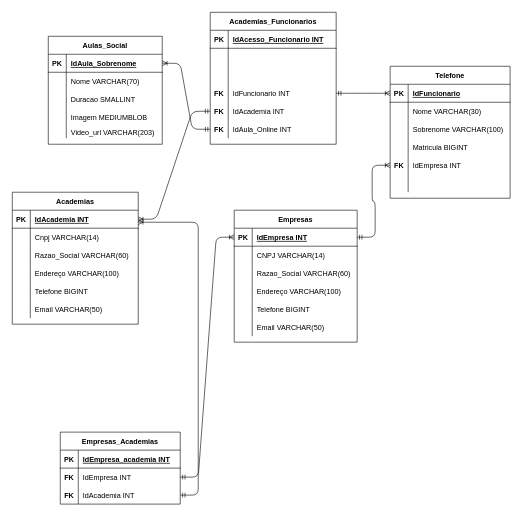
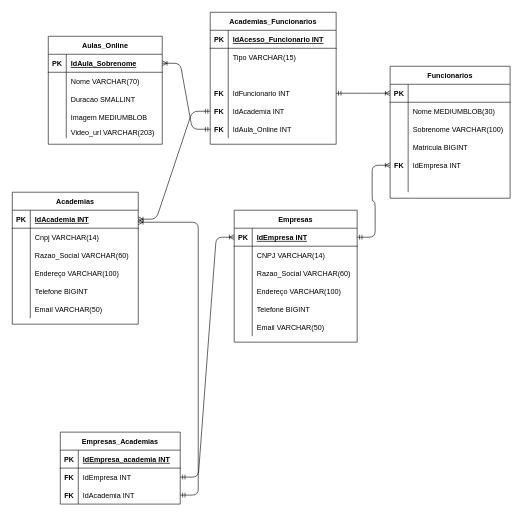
node "Aulas_Social": label "Aulas_Social" -> "Aulas_Online"
node "Tipo VARCHAR(15)": added
node "Telefone": label "Telefone" -> "Funcionarios"
node "IdFuncionario": removed
node "Nome VARCHAR(30)": label "Nome VARCHAR(30)" -> "Nome MEDIUMBLOB(30)"
